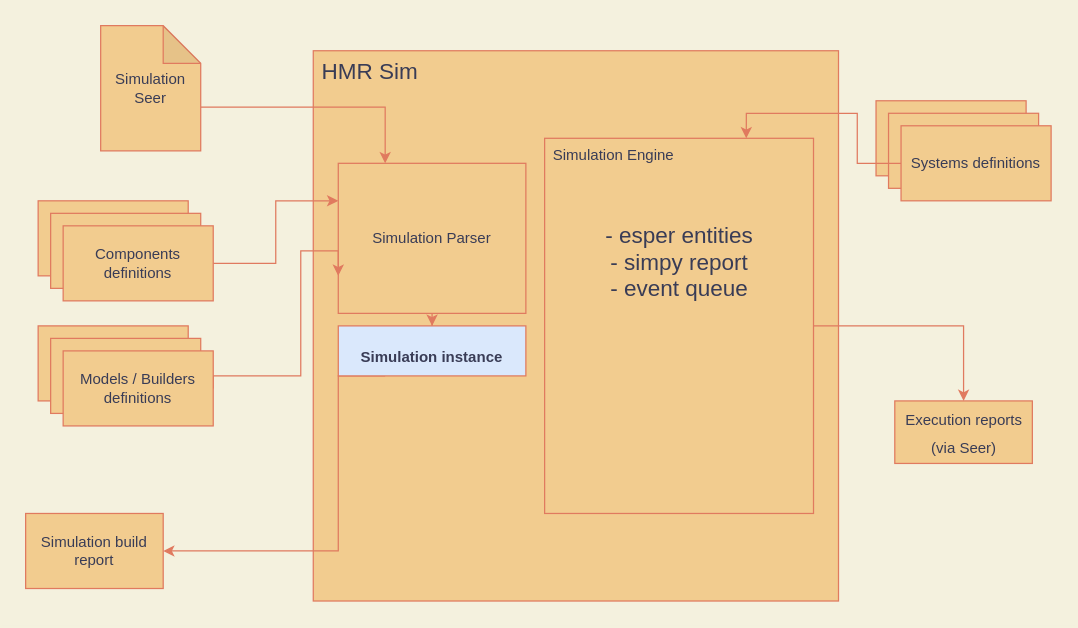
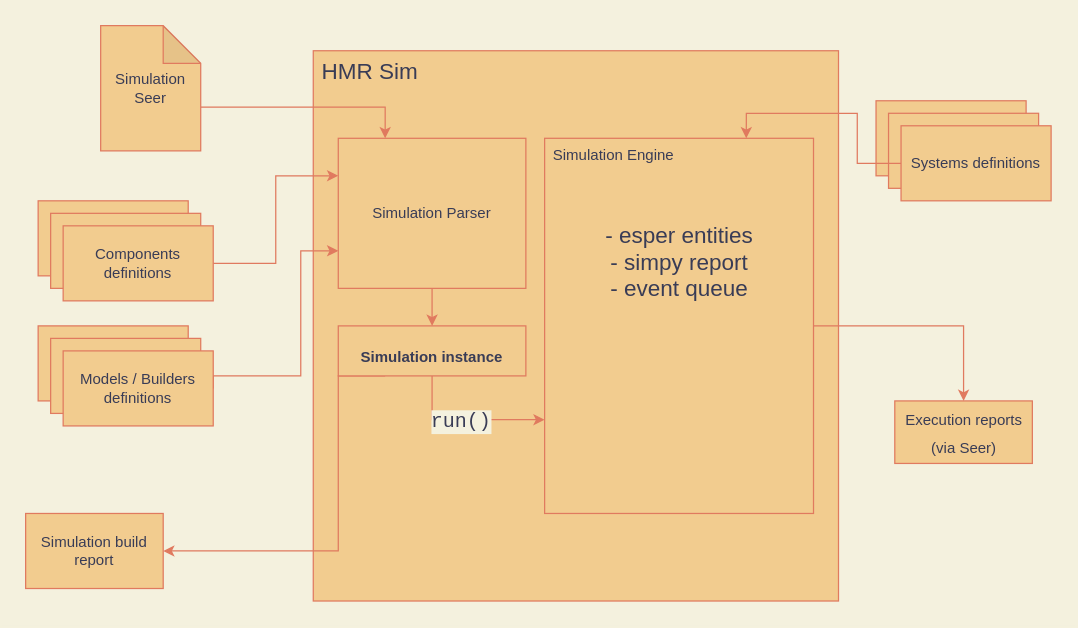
node "Simulation Parser": moved (432, 238) -> (432, 213)
node "Simulation instance": fillcolor #dae8fc -> #f2cc8f
edge "Simulation instance" -> "Simulation Engine": added, label "run()"
